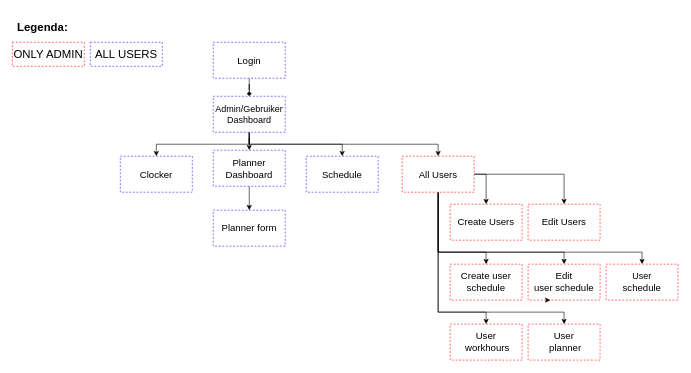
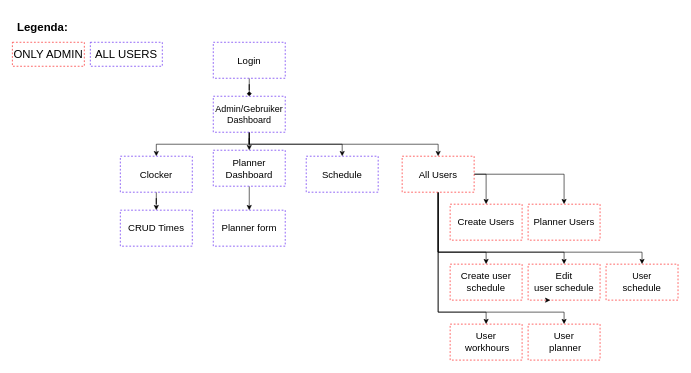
edge "Clocker" -> "CRUD Times": added
node "Edit Users": label "Edit Users" -> "Planner Users"
node "CRUD Times": added
